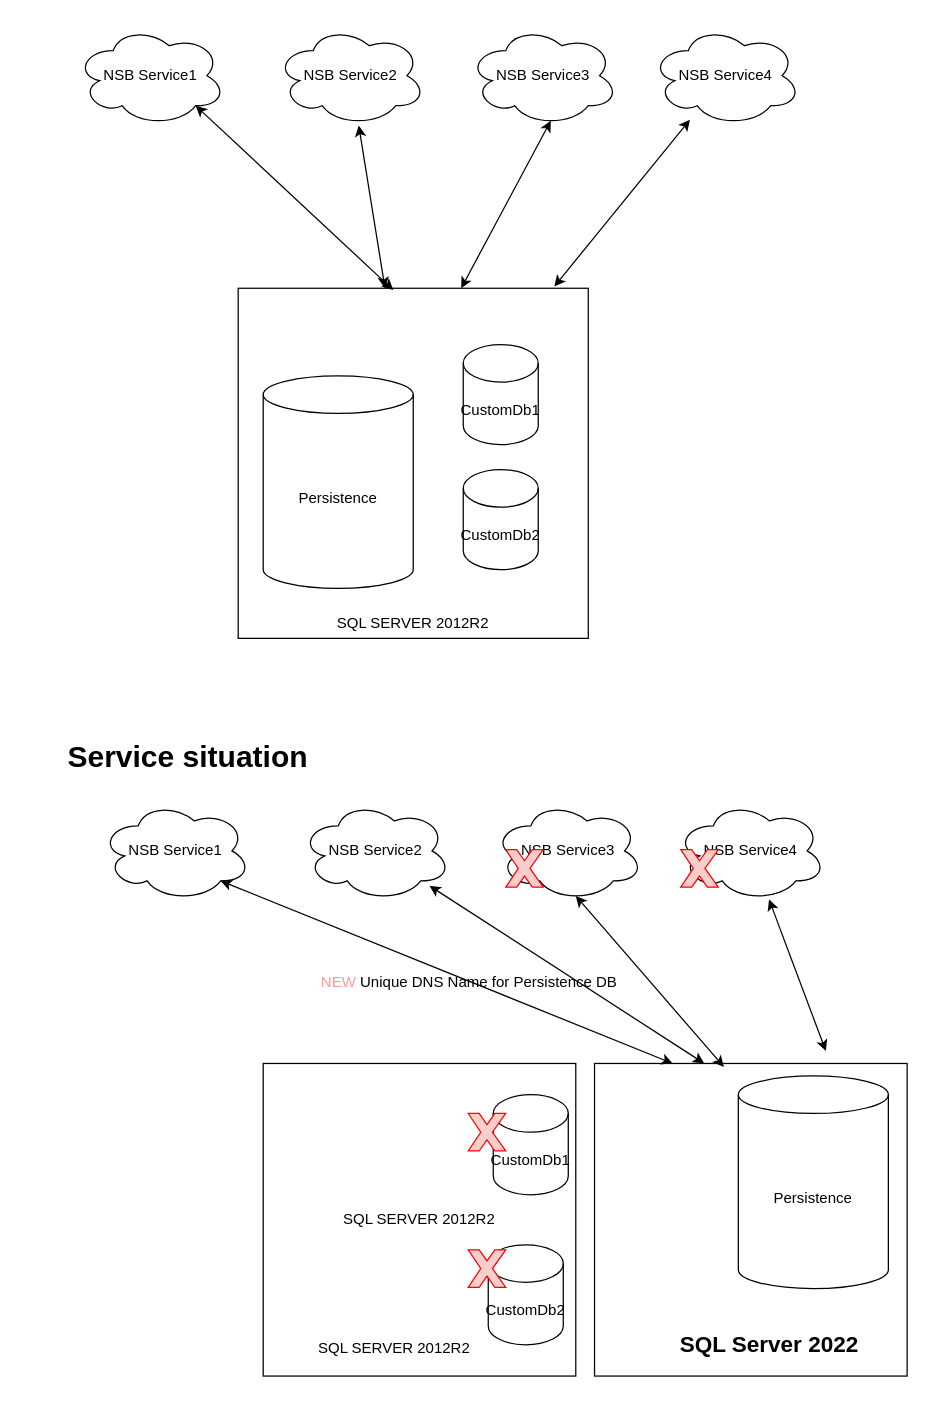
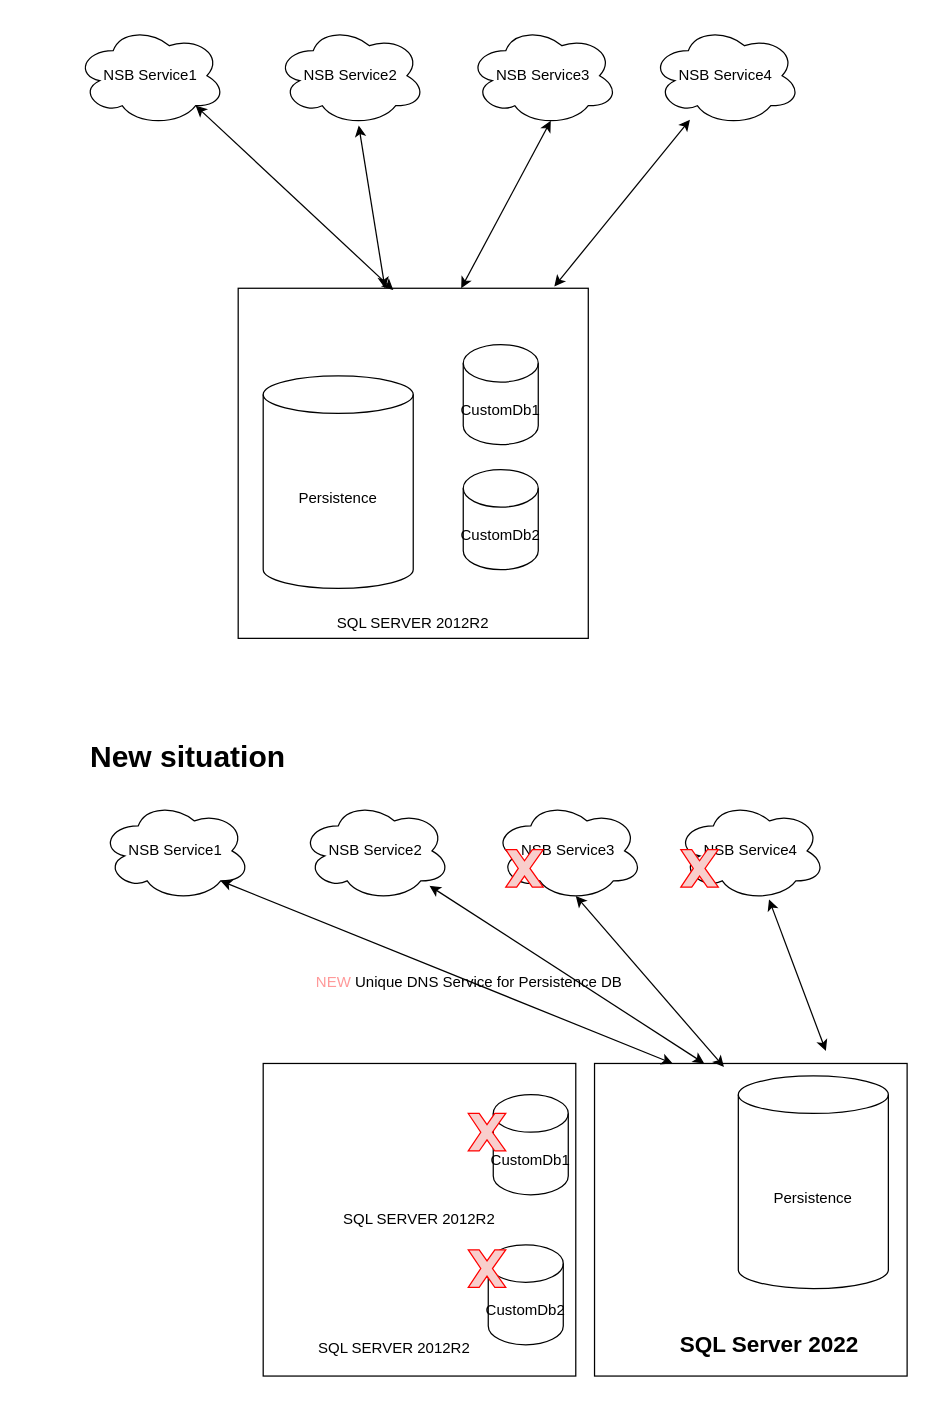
node "Service situation": label "Service situation" -> "New situation"
node "NEW Unique DNS Name for Persistence DB": label "NEW Unique DNS Name for Persistence DB" -> "NEW Unique DNS Service for Persistence DB"
